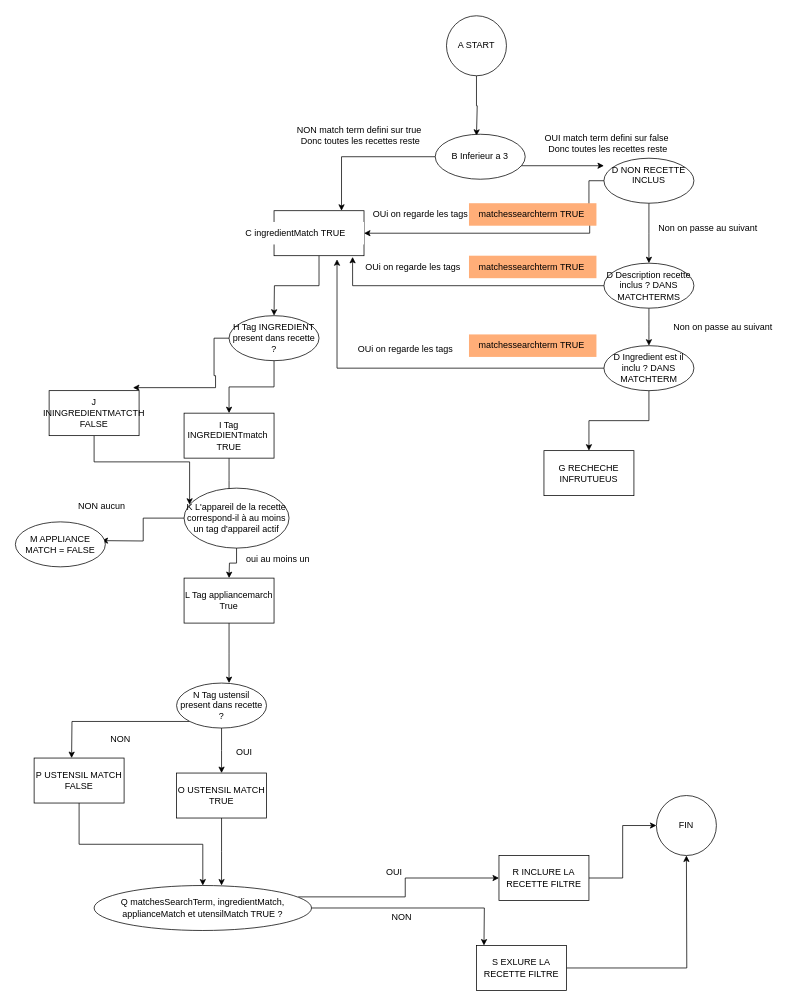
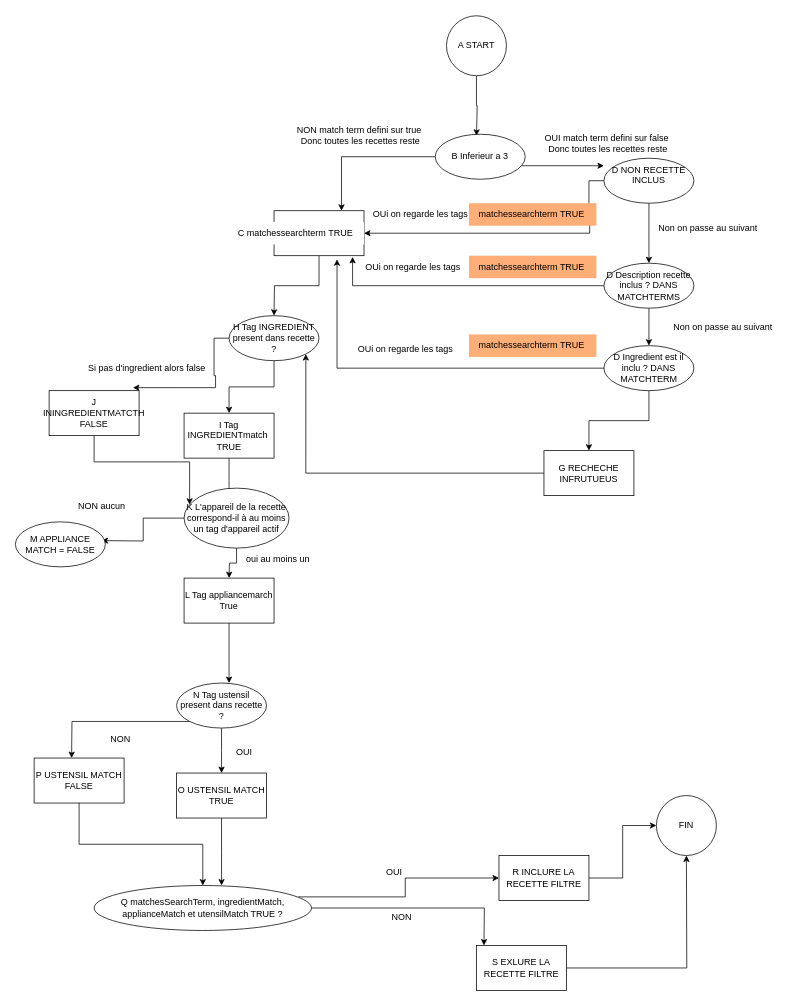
node "C ingredientMatch TRUE": label "C ingredientMatch TRUE" -> "C matchessearchterm TRUE"
node "Si pas d'ingredient alors false": added
edge "G RECHECHE INFRUTUEUS" -> "H Tag INGREDIENT present dans recette ?": added
